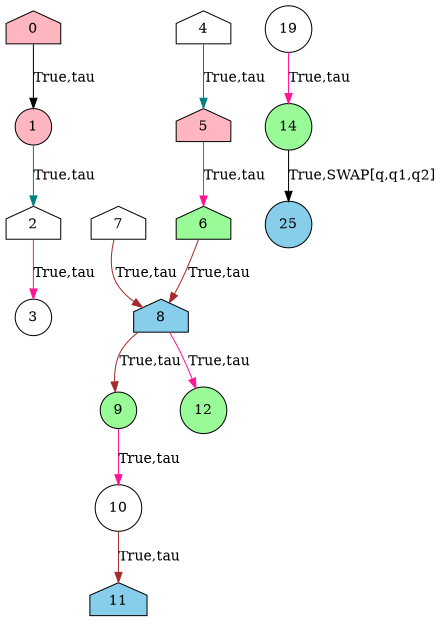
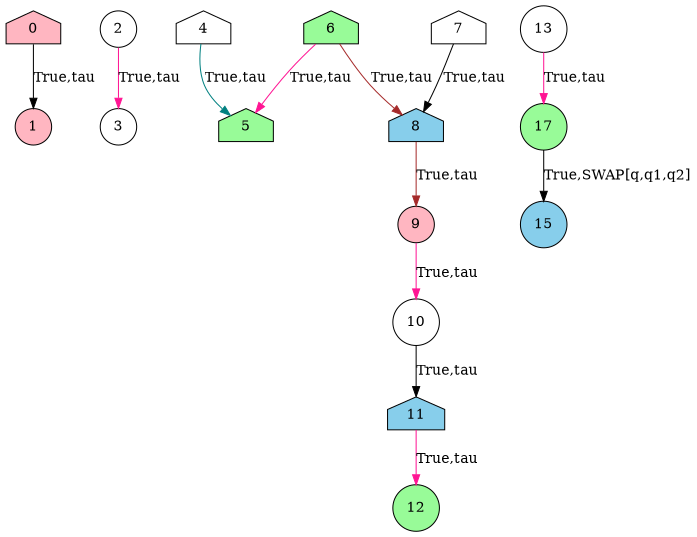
node "19": label "19" -> "13"
node "5": fillcolor lightpink -> palegreen
node "14": label "14" -> "17"
edge "5" -> "6": reversed
edge "1" -> "2": removed, label "True,tau"
node "2": shape house -> circle
node "25": label "25" -> "15"
edge "7" -> "8": color brown -> black
edge "8" -> "12": now "11" -> "12"
node "9": fillcolor palegreen -> lightpink
edge "10" -> "11": color brown -> black
